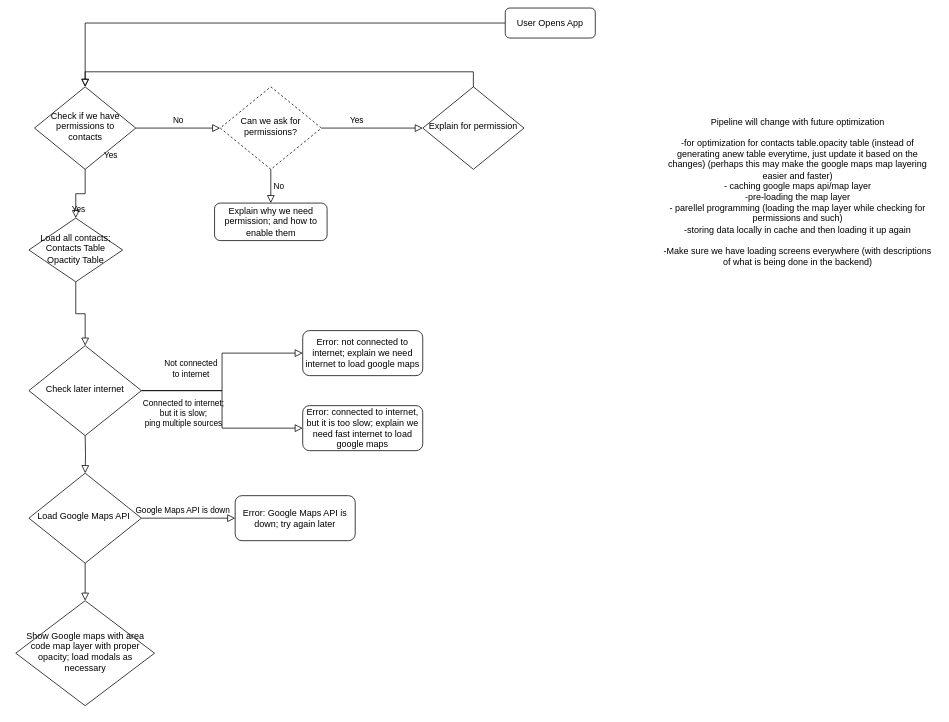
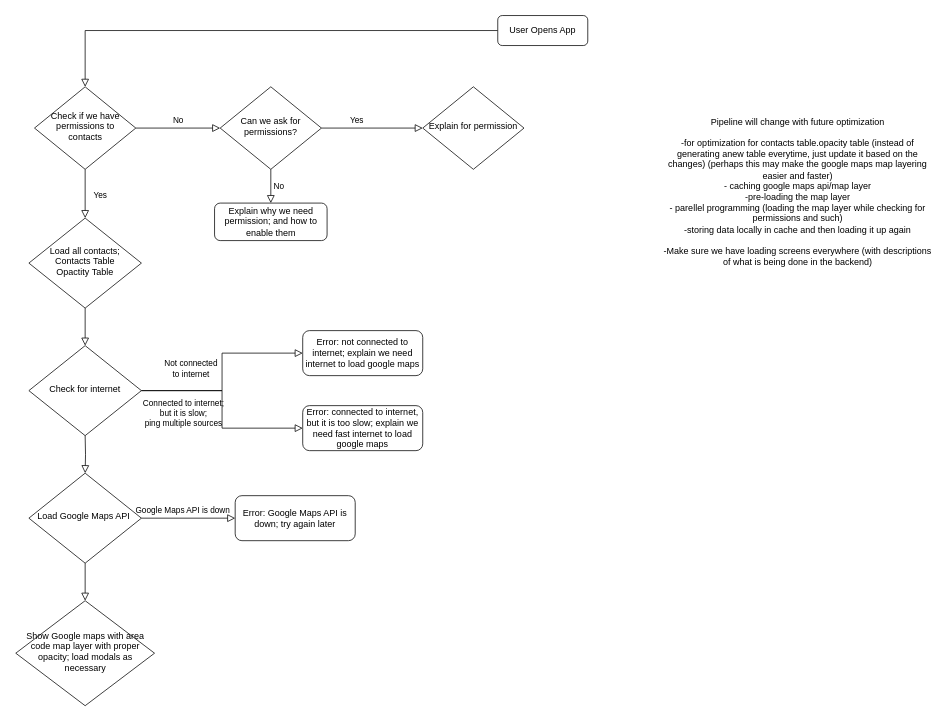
node "User Opens App": moved (550, 23) -> (543, 30)
edge "Explain for permission" -> "Check if we have permissions to contacts": removed, label "Yes"
node "Can we ask for permissions?": style dashed -> solid
node "Load all contacts; Contacts Table Opactity Table": size 94x64 -> 113x90
node "Check later internet": label "Check later internet" -> "Check for internet"
